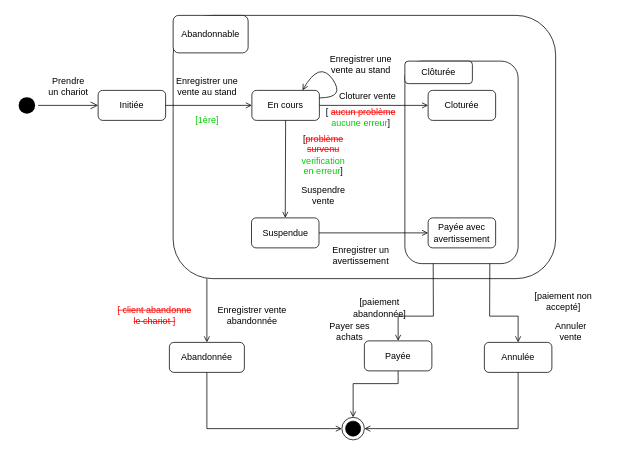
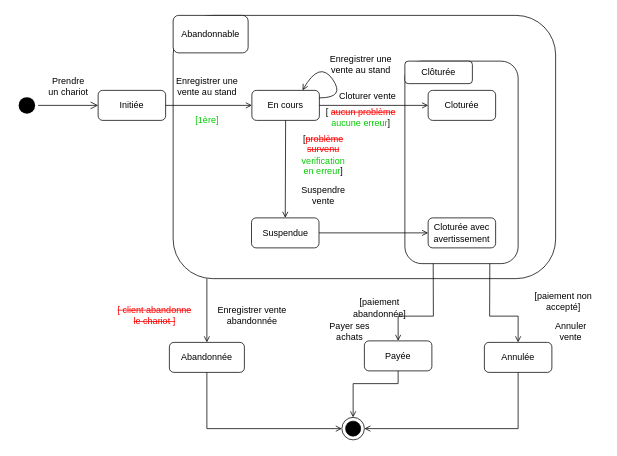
node "Payée avec avertissement": label "Payée avec avertissement" -> "Cloturée avec avertissement"
node "Enregistrer un avertissement": removed
